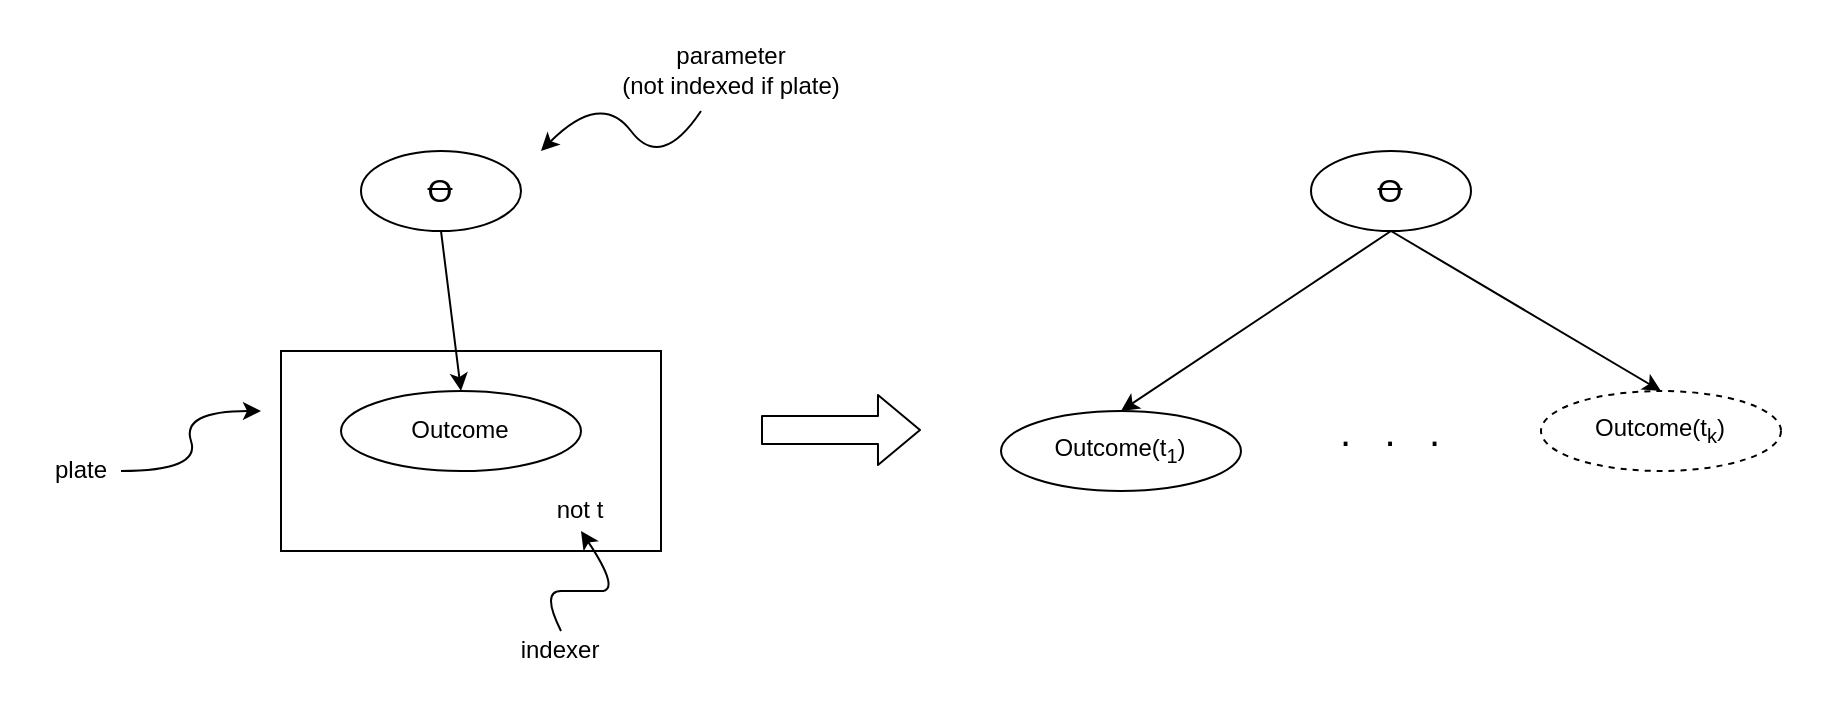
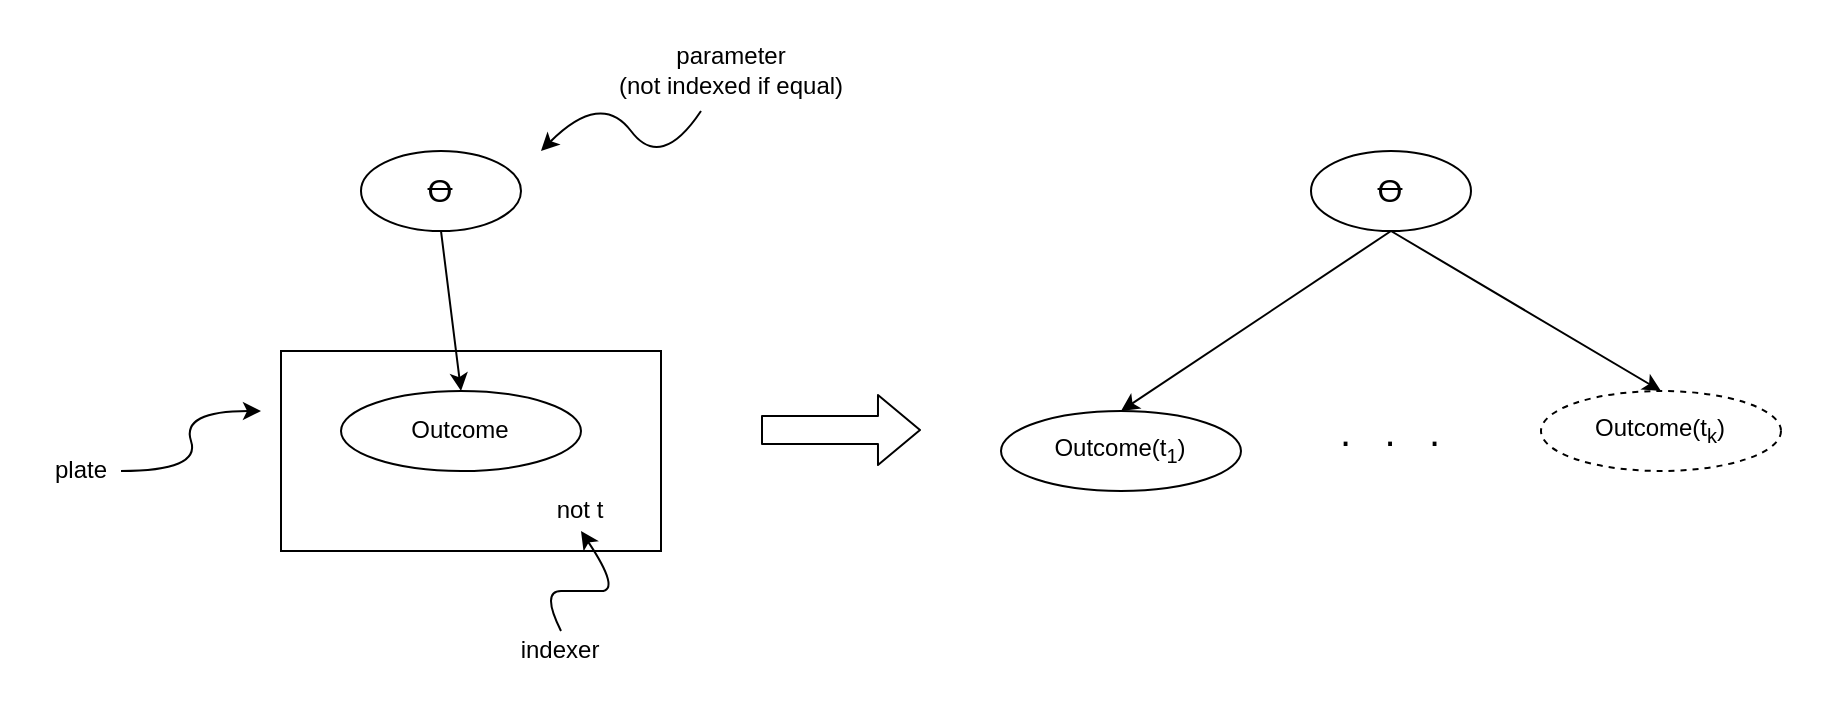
node "parameter (not indexed if plate)": label "parameter (not indexed if plate)" -> "parameter (not indexed if equal)"
